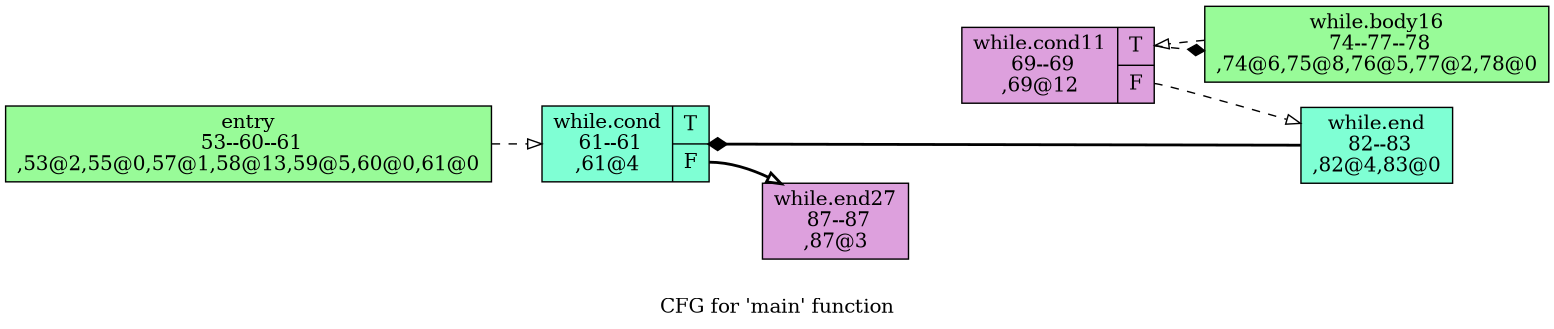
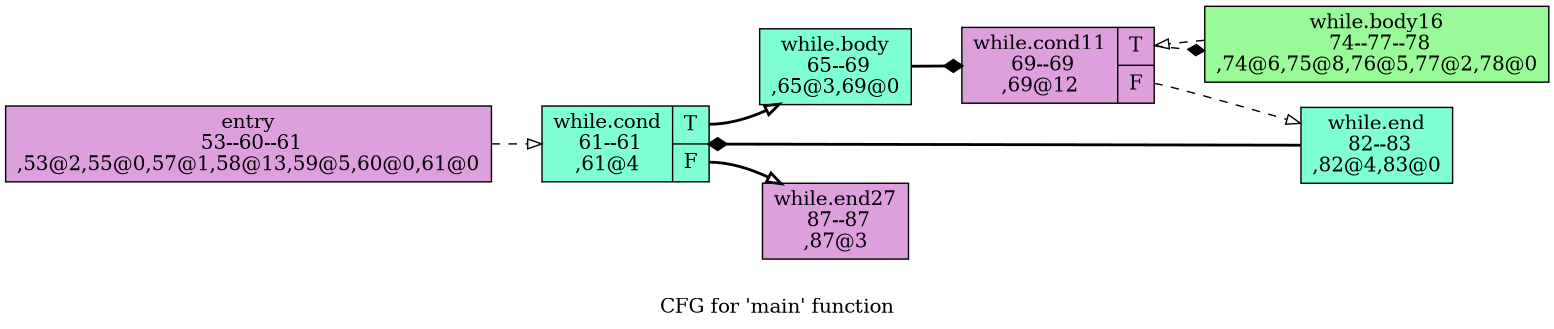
node "while.body": added
node "entry": fillcolor palegreen -> plum
